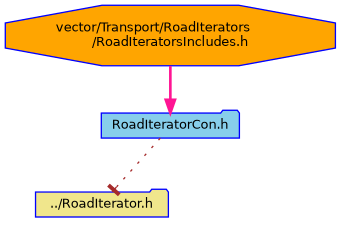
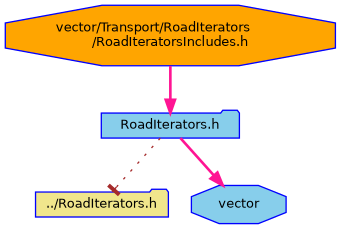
node "RoadIteratorCon.h": label "RoadIteratorCon.h" -> "RoadIterators.h"
node "../RoadIterator.h": label "../RoadIterator.h" -> "../RoadIterators.h"
node "vector": added
